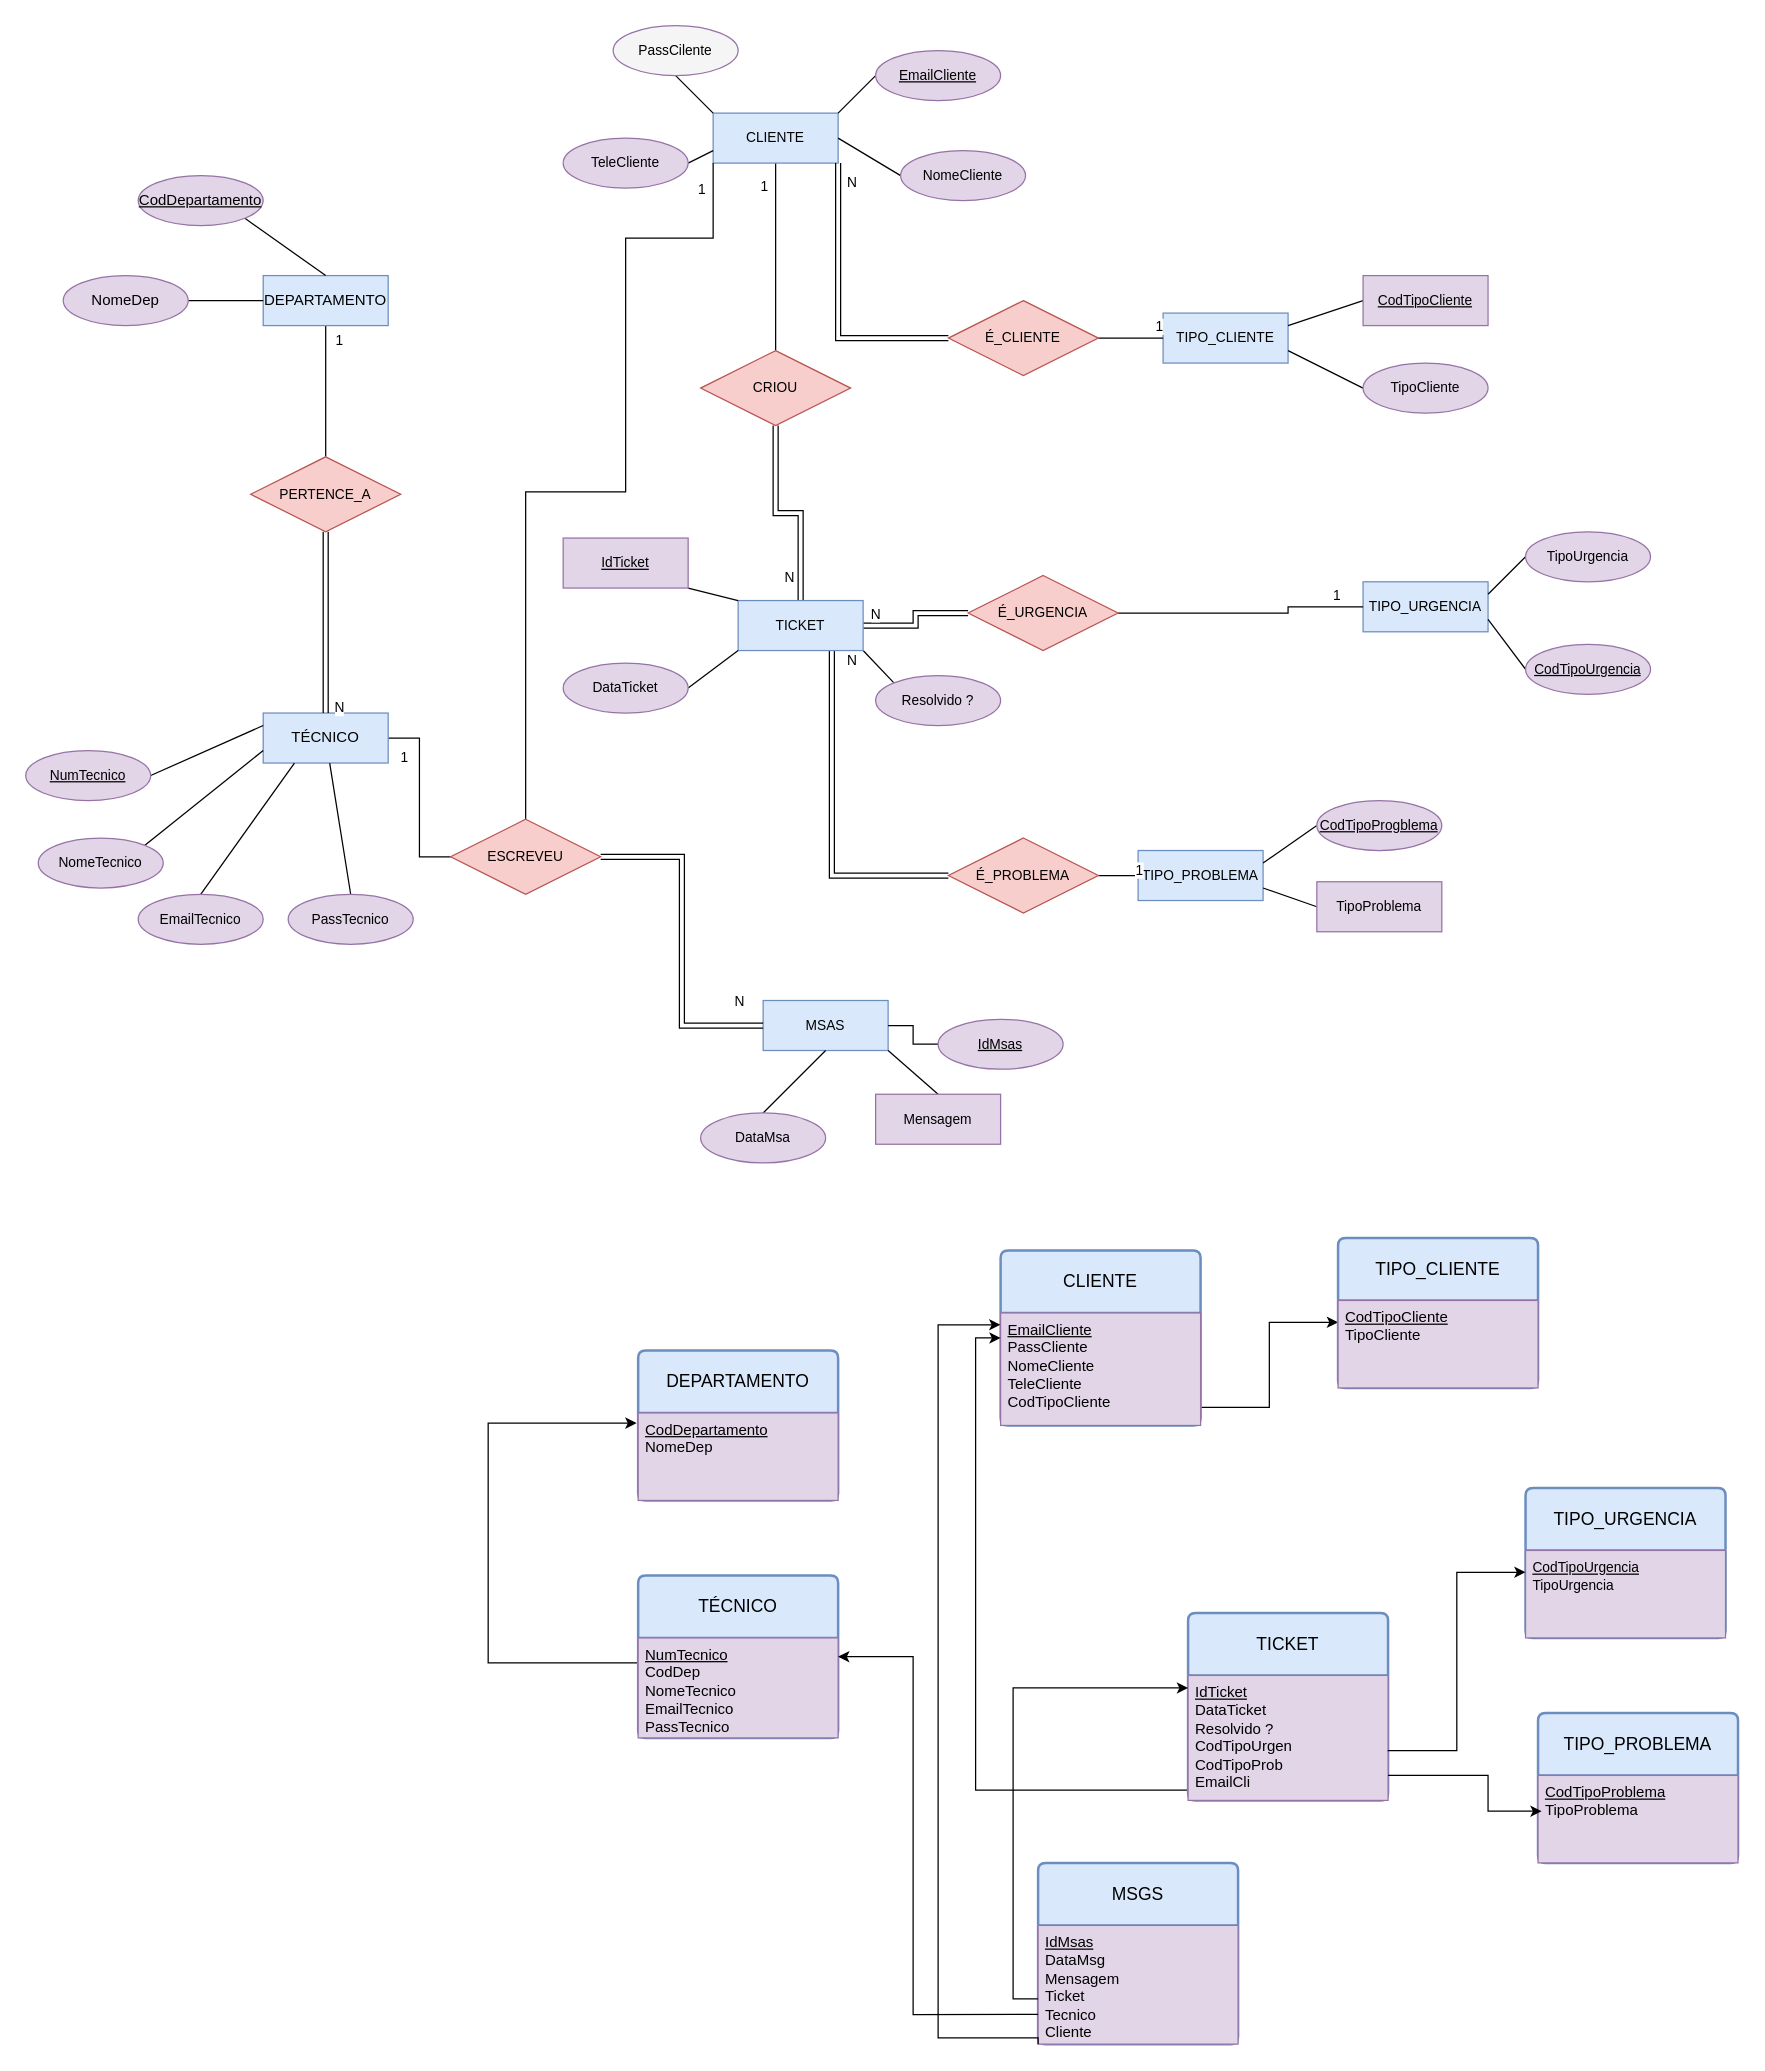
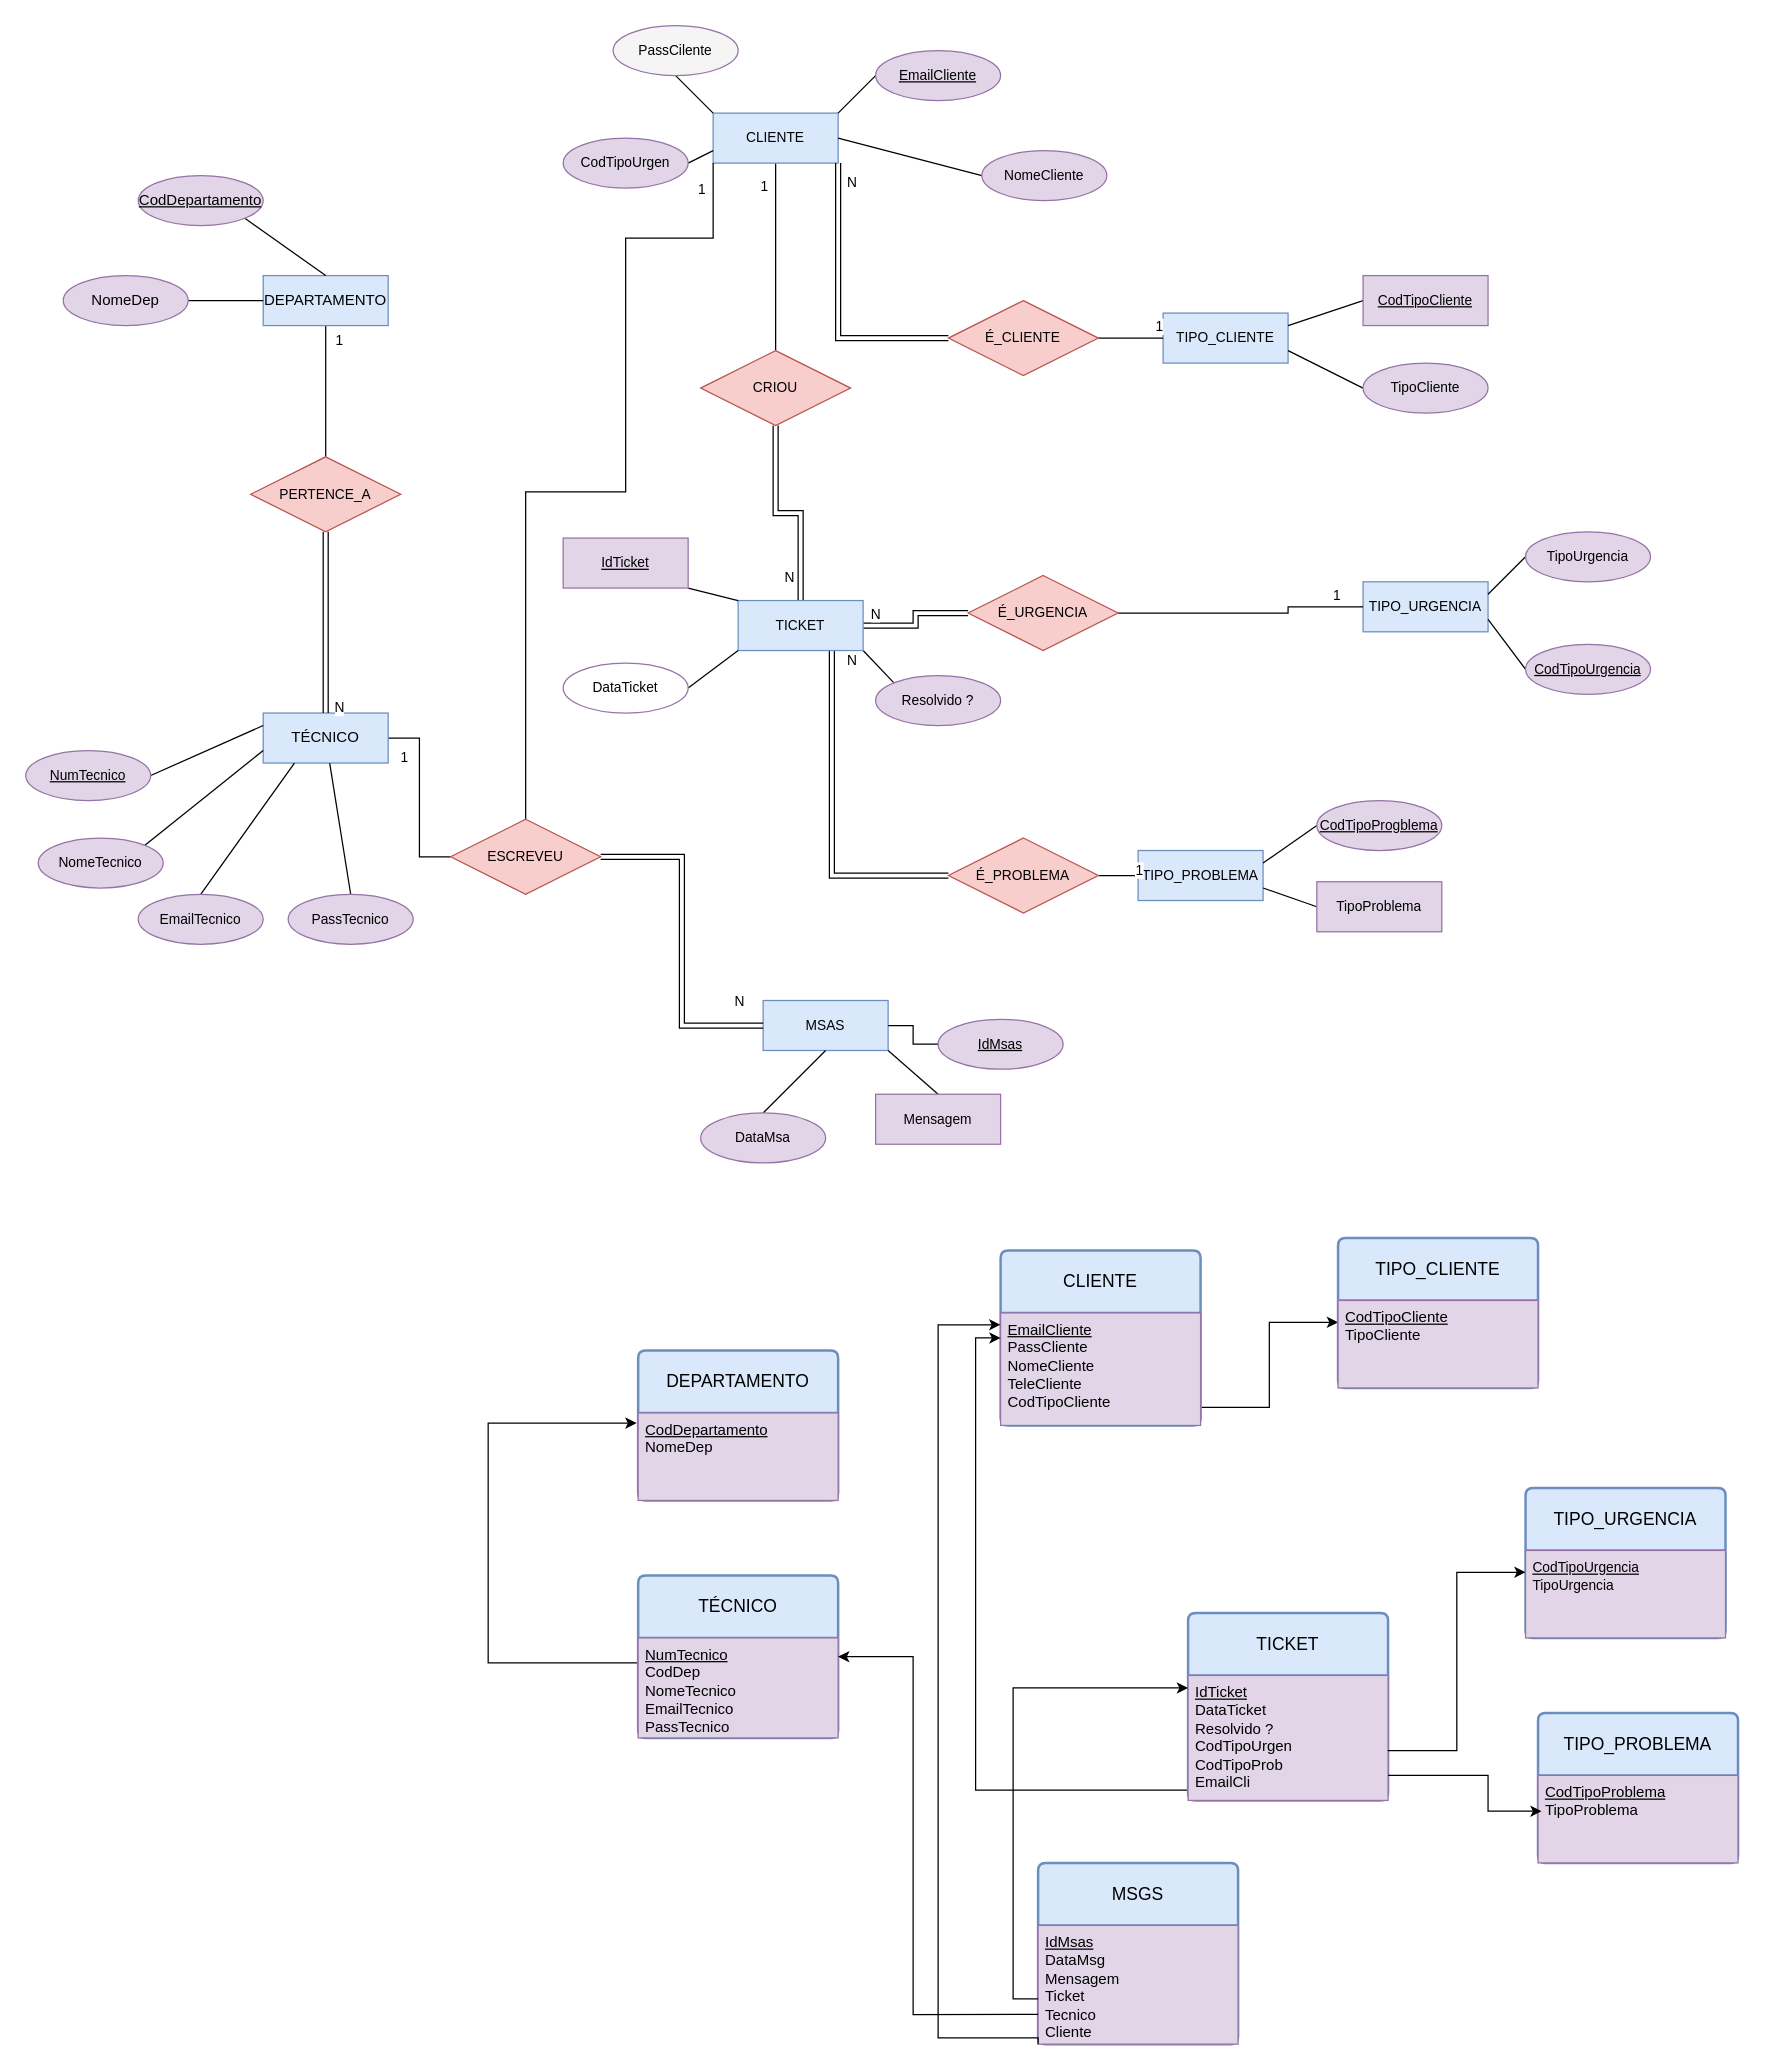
node "TeleCliente": label "TeleCliente" -> "CodTipoUrgen"
node "NomeCliente": moved (963, 176) -> (1044, 176)
node "DataTicket": fillcolor #e1d5e7 -> #ffffff
